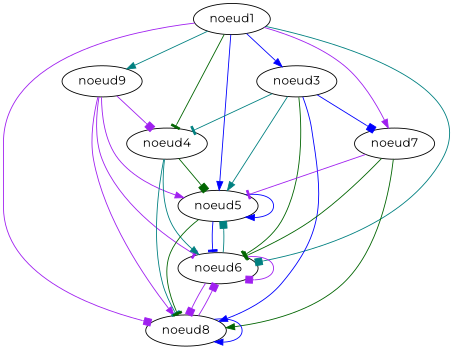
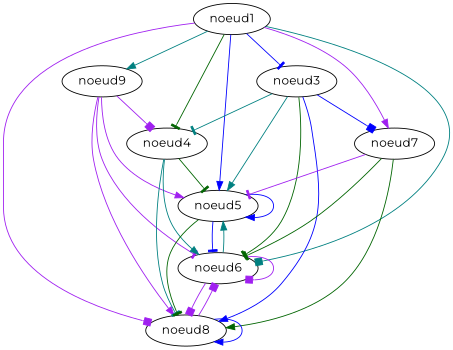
edge "noeud1" -> "noeud3": arrowhead normal -> tee
edge "noeud4" -> "noeud5": arrowhead box -> tee
edge "noeud6" -> "noeud5": arrowhead box -> normal
